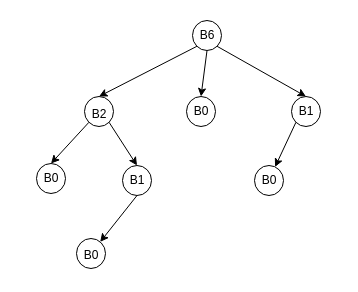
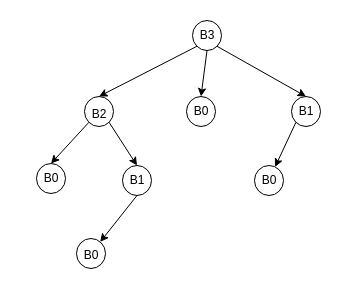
node "B6": label "B6" -> "B3"
